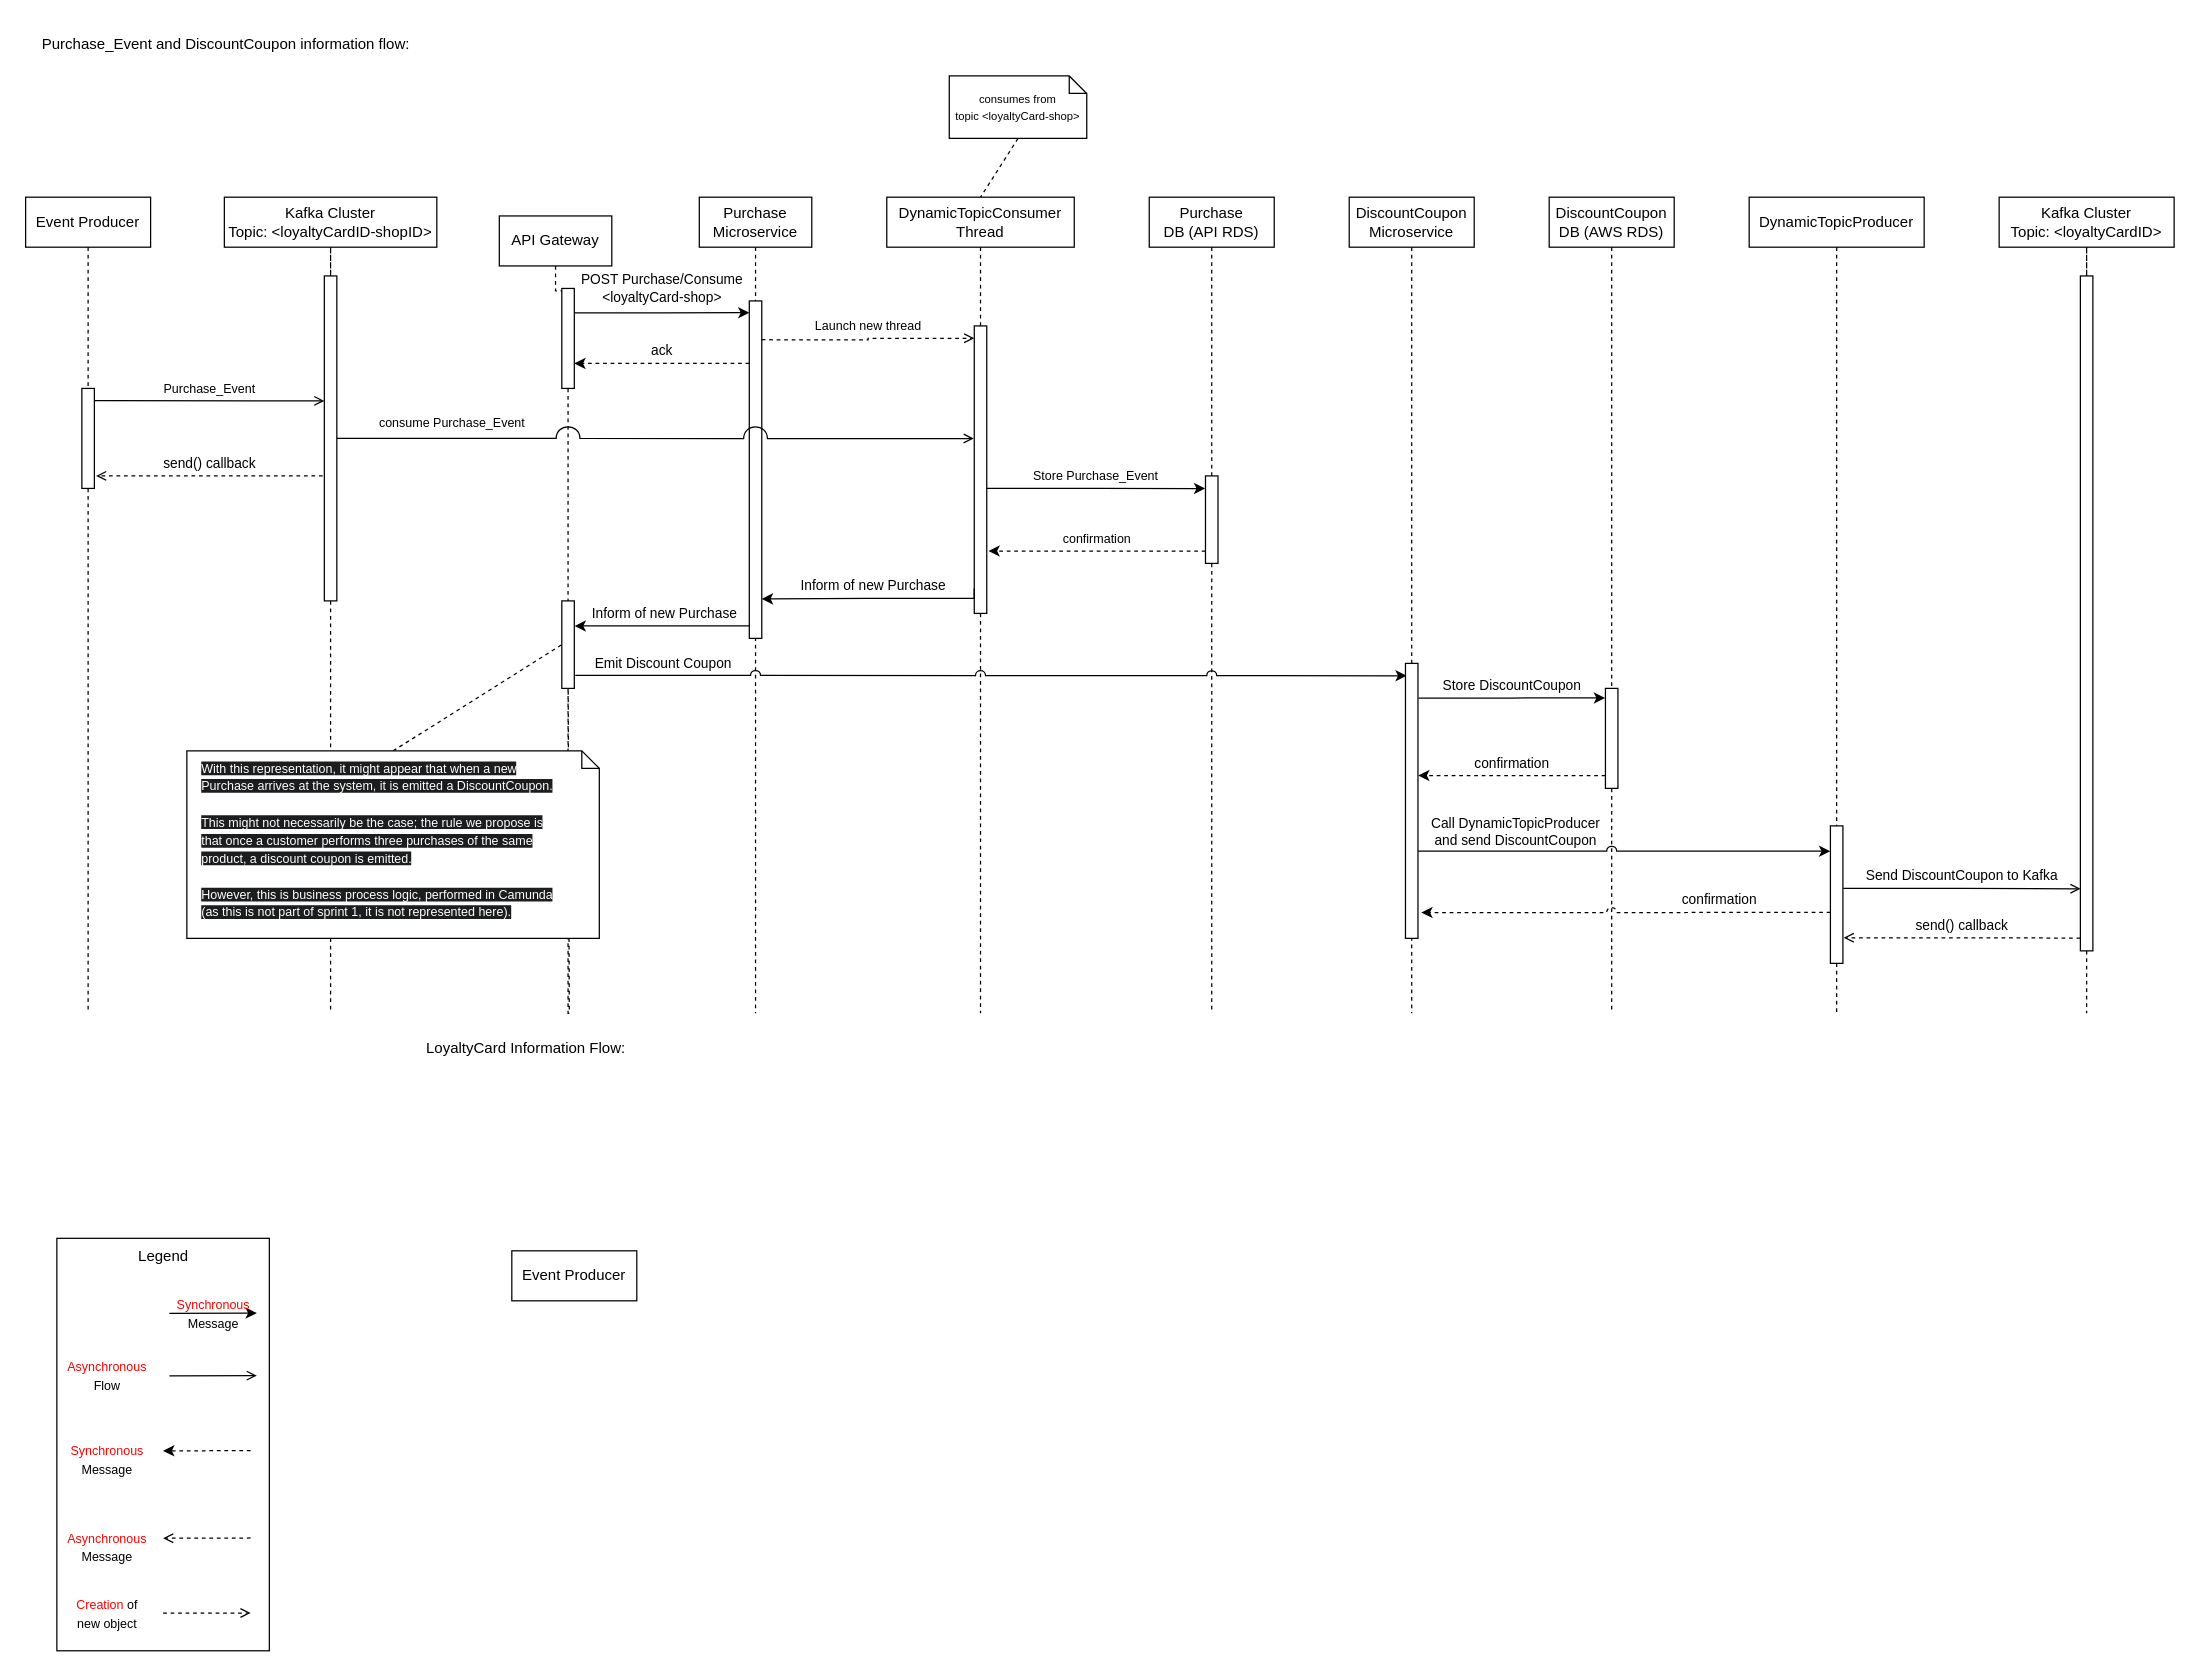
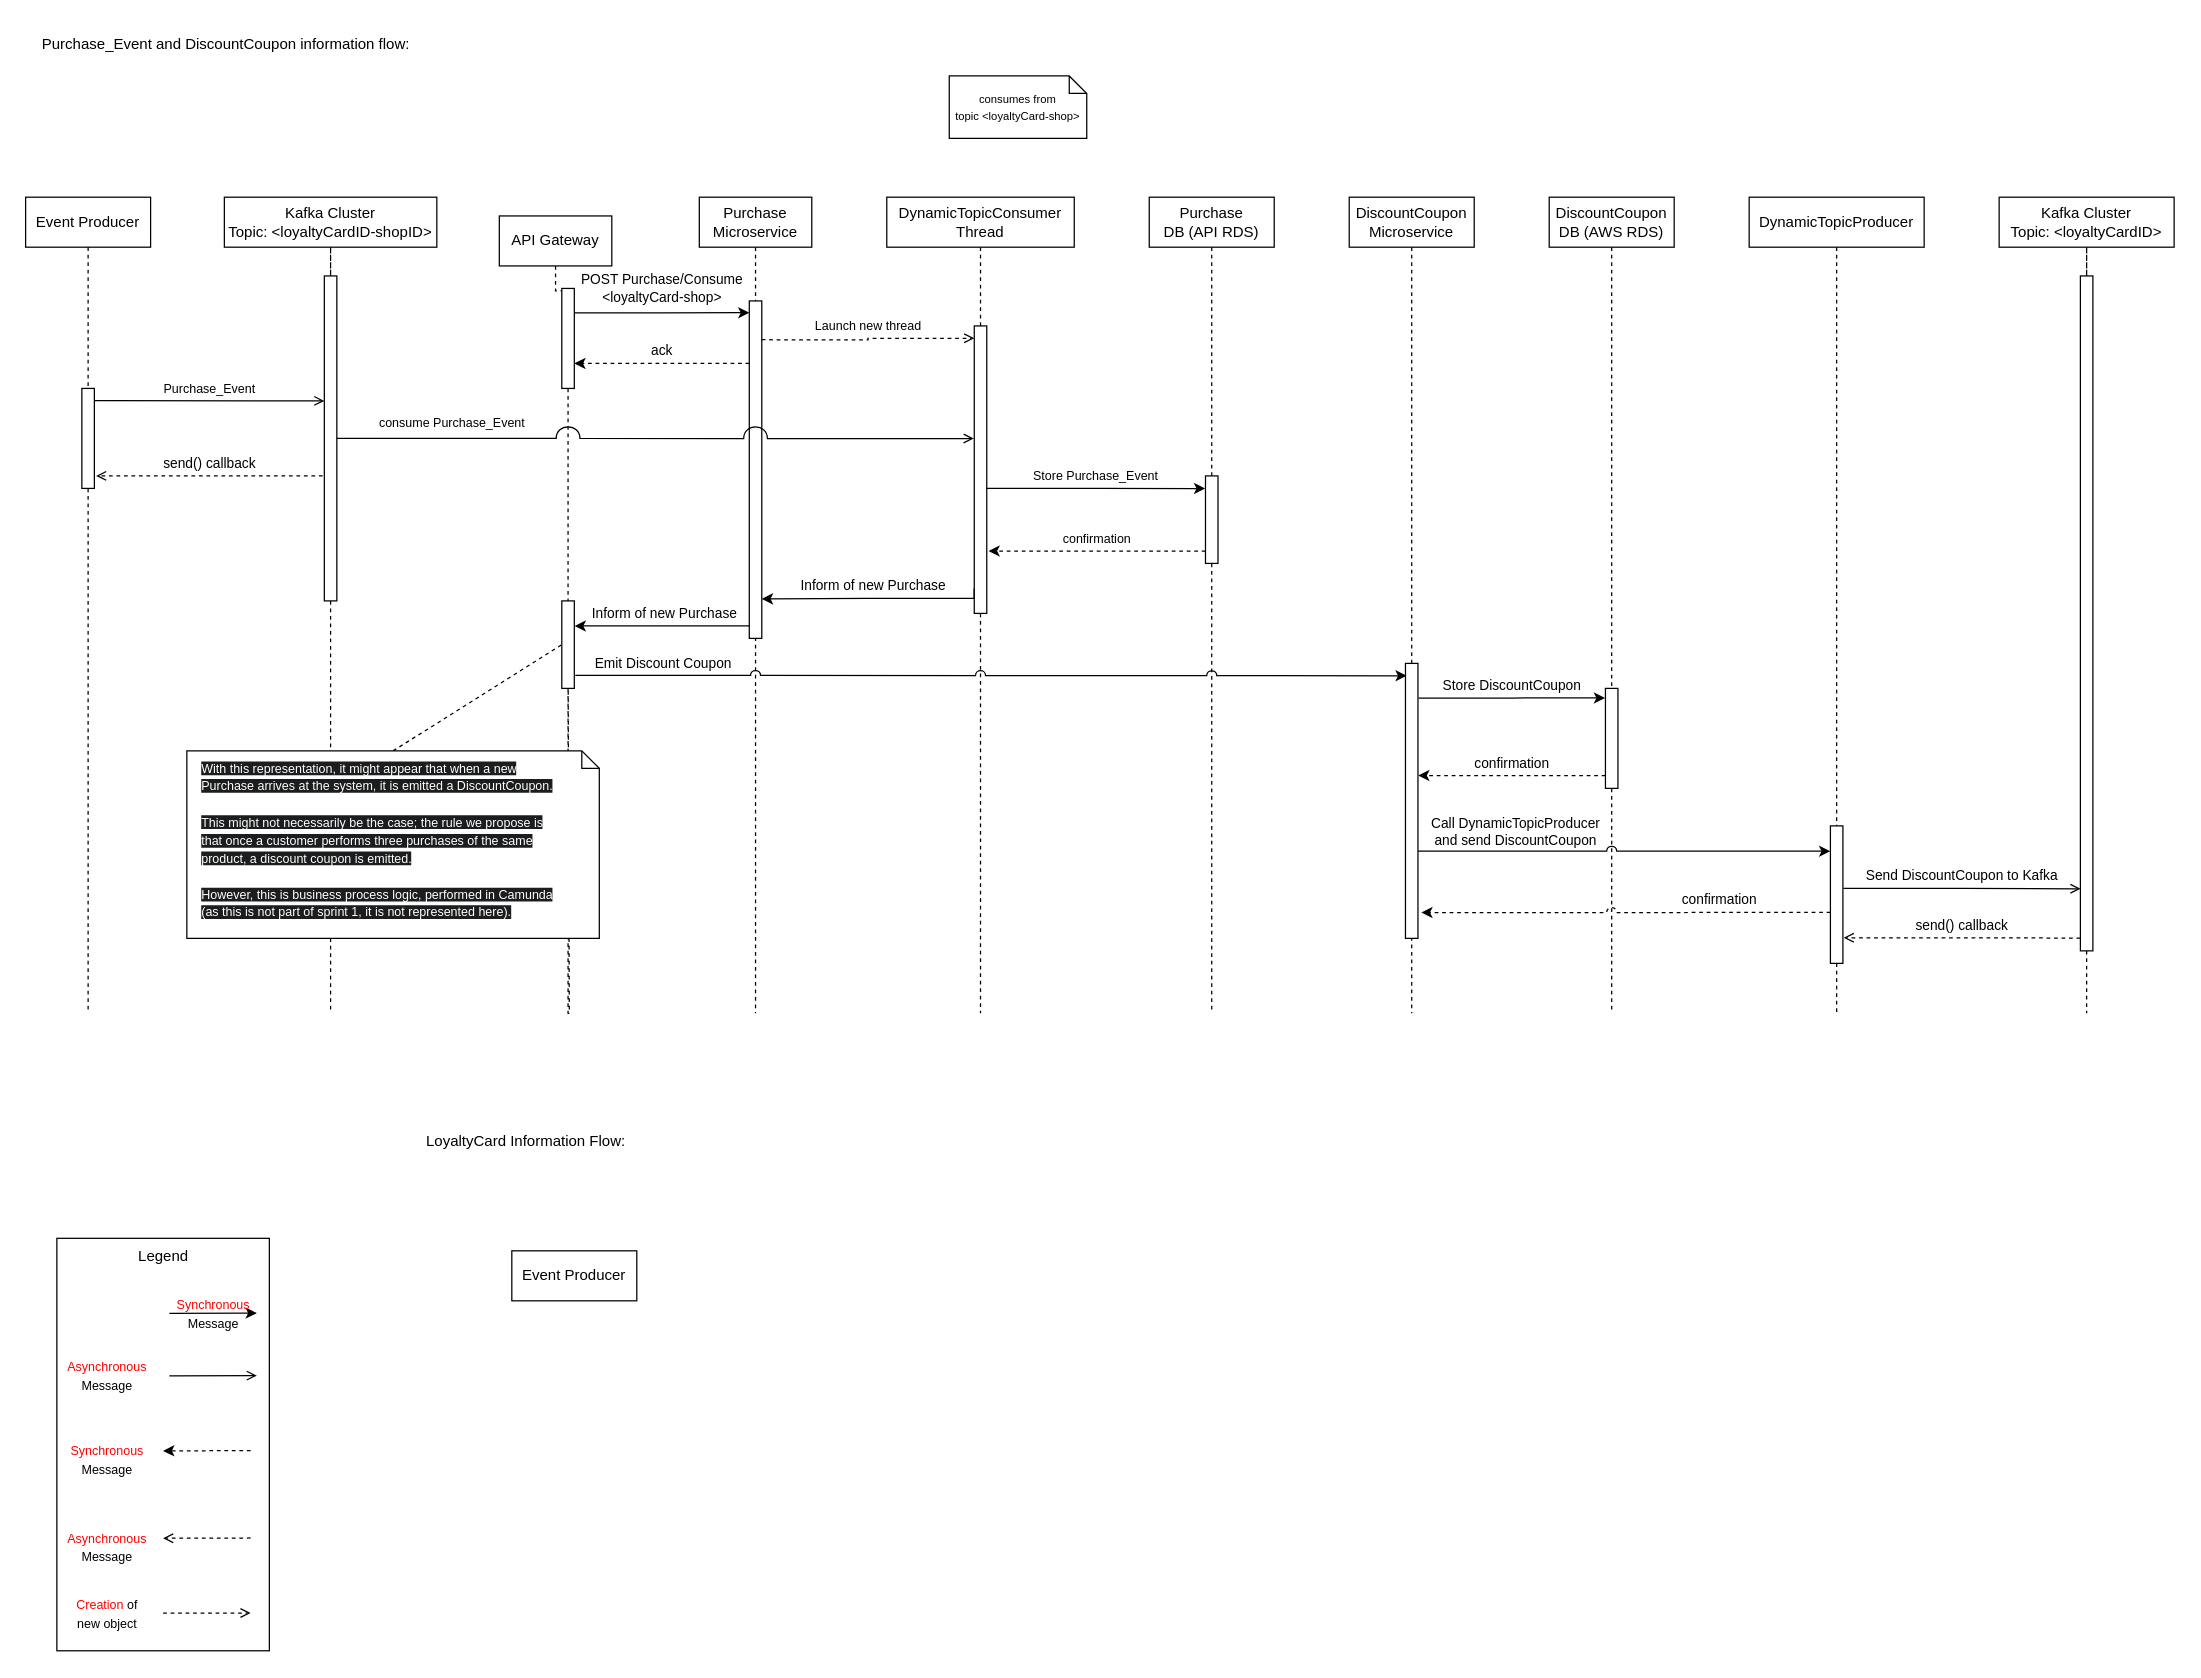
edge "consumes from topic <loyaltyCard-shop>" -- "DynamicTopicConsumer Thread": removed
node "LoyaltyCard Information Flow:": moved (526, 1048) -> (526, 1142)
node "Asynchronous Flow": label "Asynchronous Flow" -> "Asynchronous Message"
